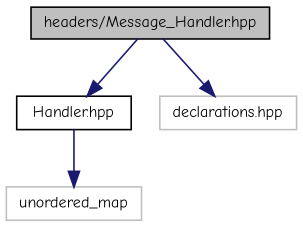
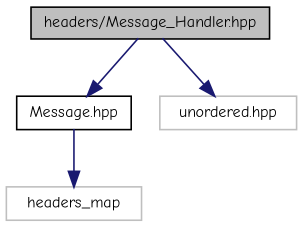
node "Handler.hpp": label "Handler.hpp" -> "Message.hpp"
node "declarations.hpp": label "declarations.hpp" -> "unordered.hpp"
node "unordered_map": label "unordered_map" -> "headers_map"
